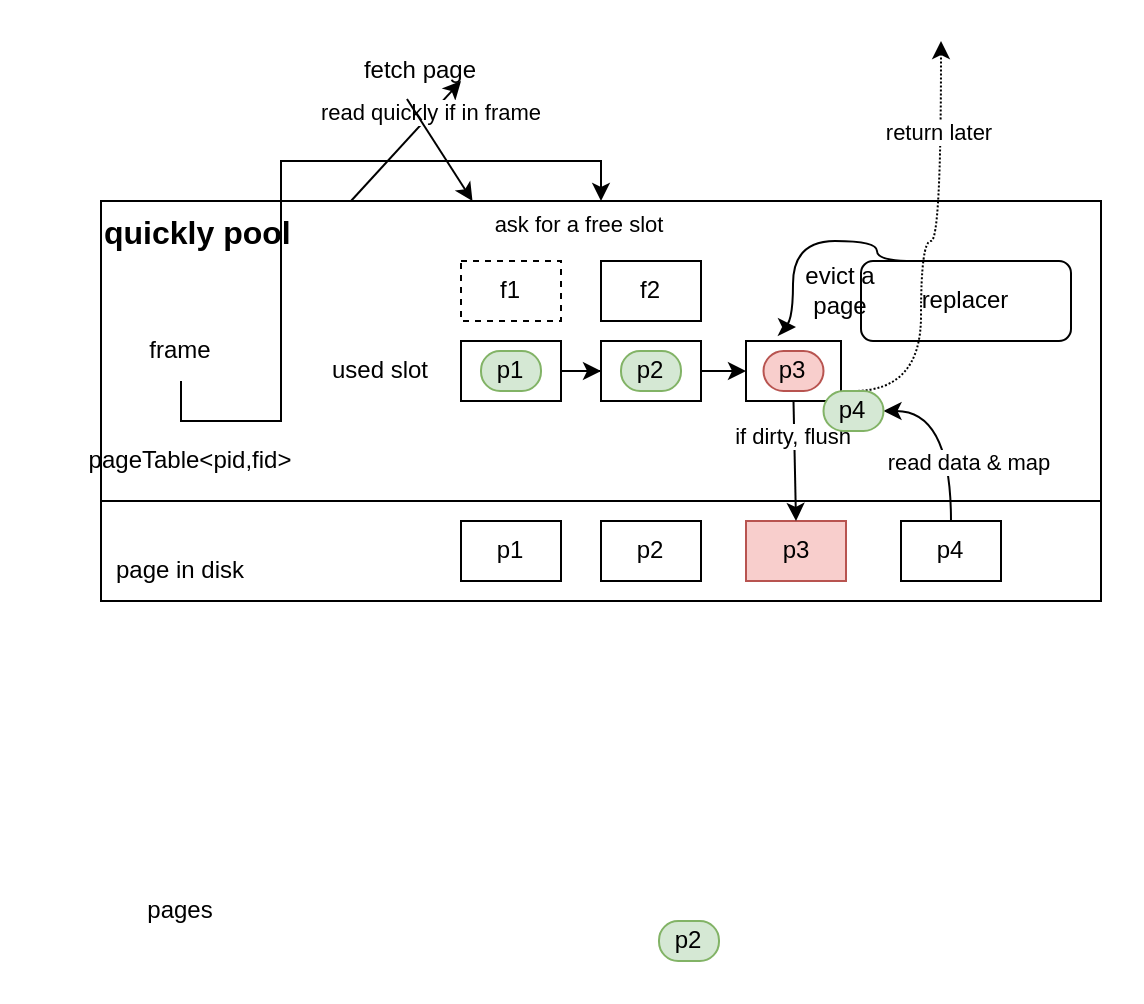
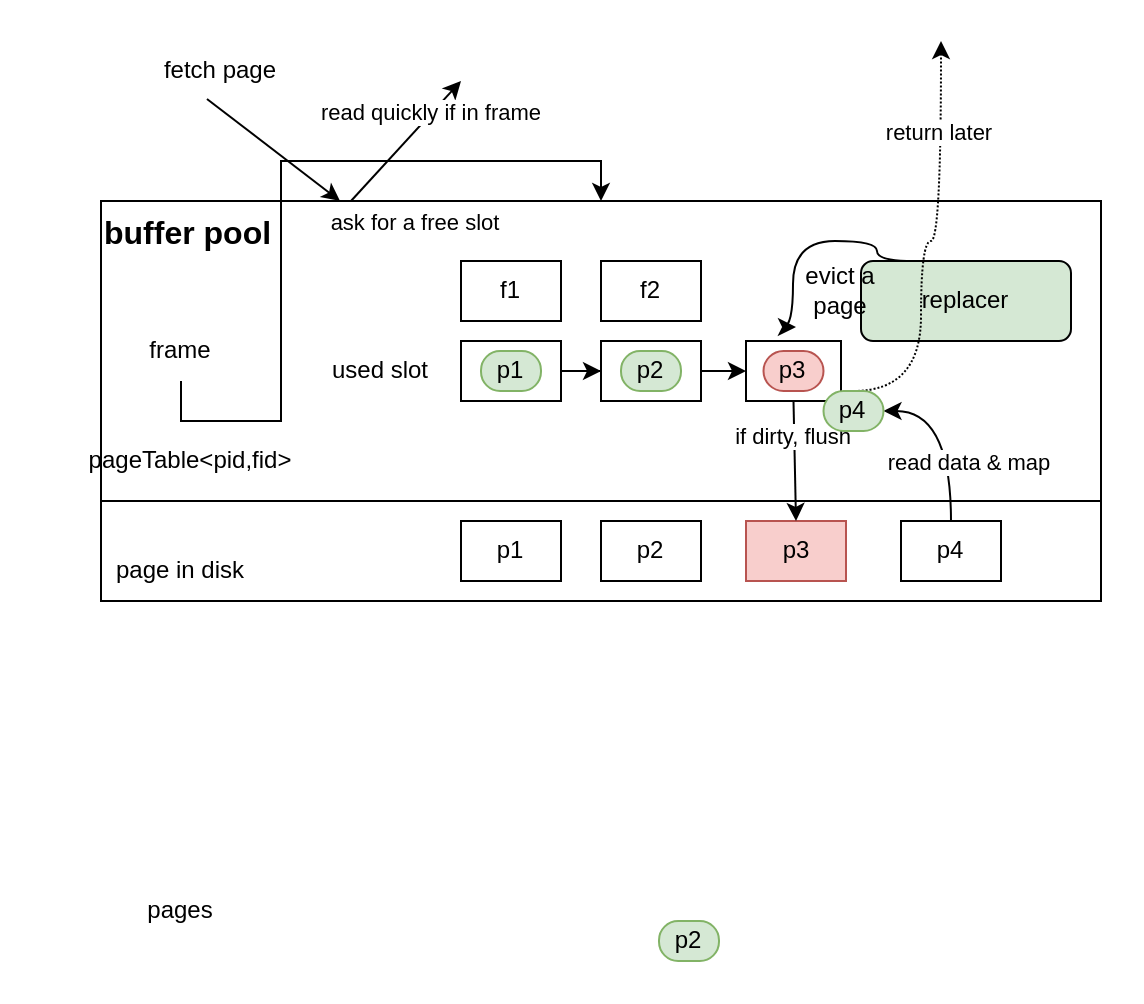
node "fetch page": moved (421, 71) -> (221, 71)
node "quickly pool": label "quickly pool" -> "buffer pool"
node "f1": style dashed -> solid
node "replacer": fillcolor #ffffff -> #d5e8d4
